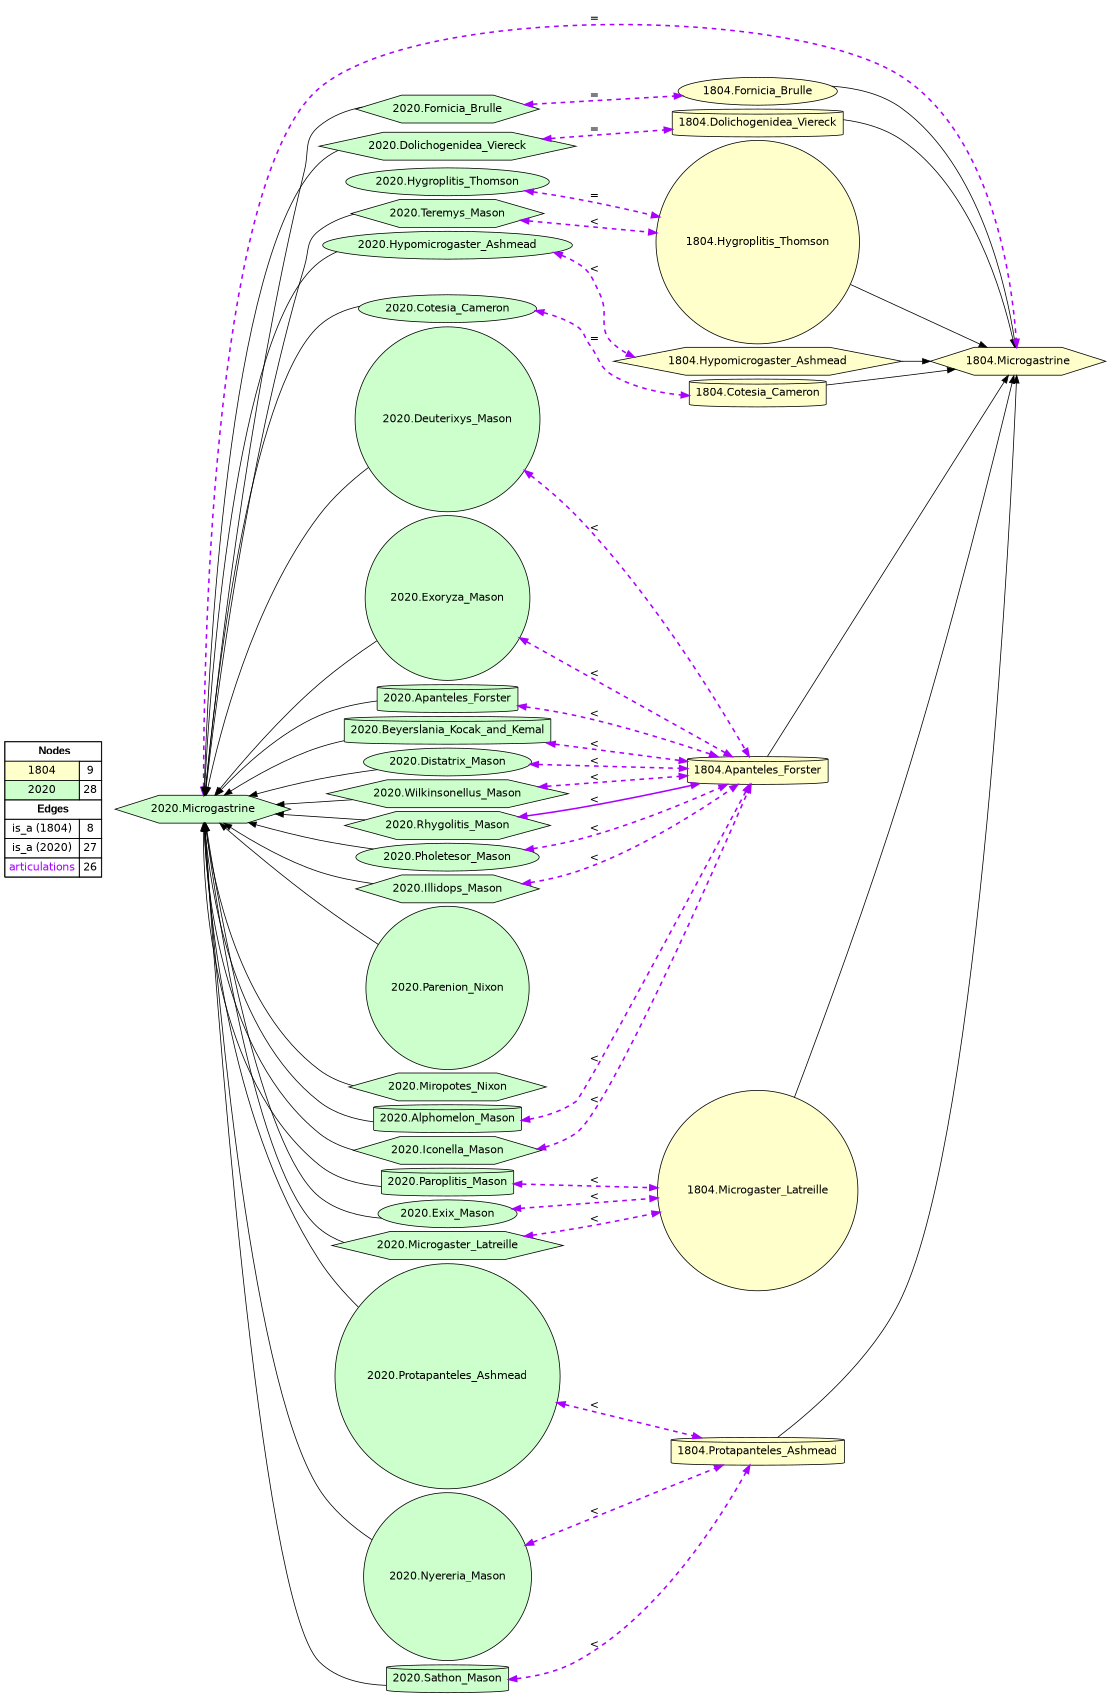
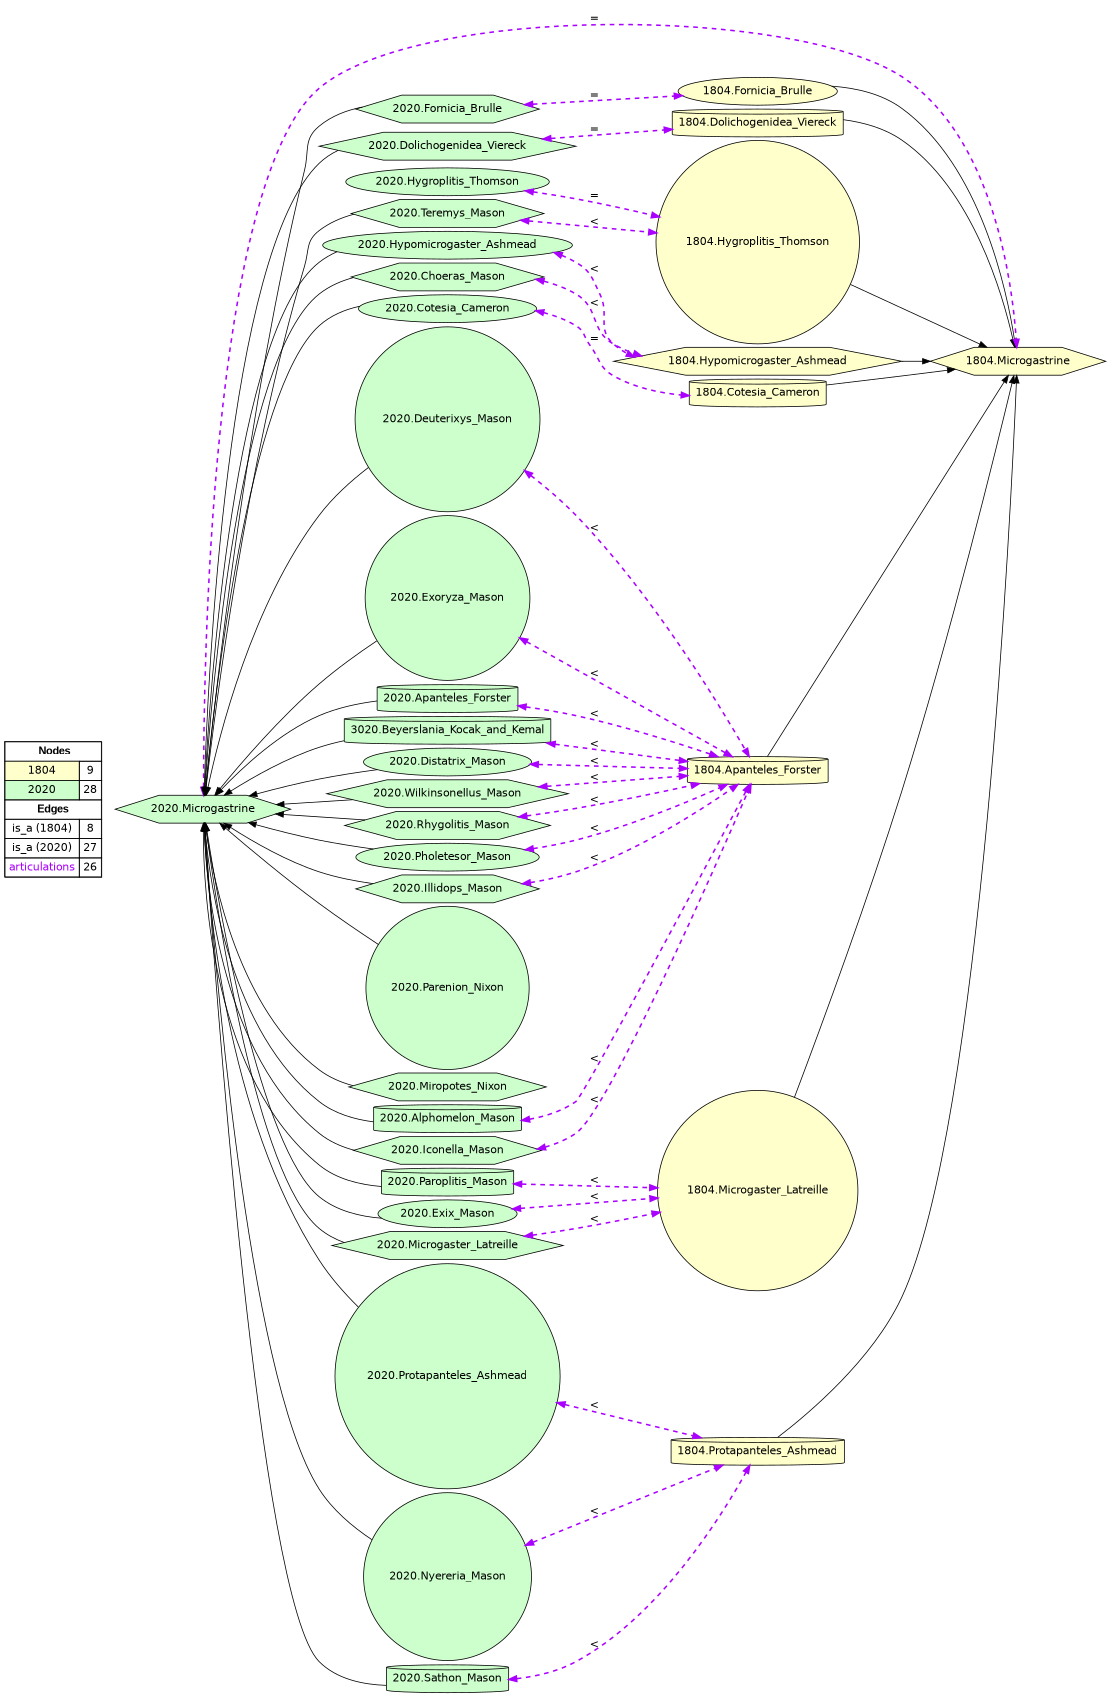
node "2020.Choeras_Mason": added
node "2020.Beyerslania_Kocak_and_Kemal": label "2020.Beyerslania_Kocak_and_Kemal" -> "3020.Beyerslania_Kocak_and_Kemal"
edge "1804.Apanteles_Forster" -- "2020.Rhygolitis_Mason": style solid -> dashed
